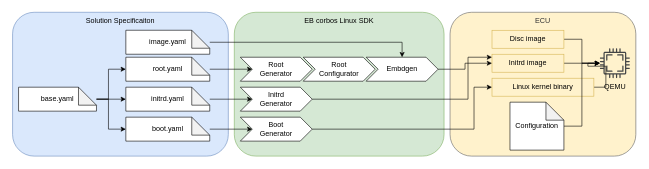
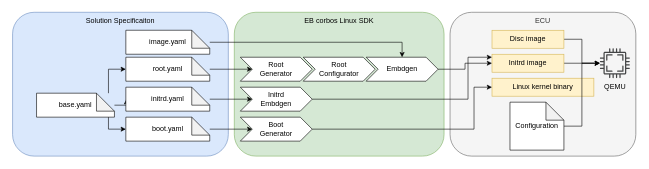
node "ECU": fillcolor #fff2cc -> #f5f5f5
edge "Linux kernel binary" -> "QEMU": removed
node "base.yaml": moved (57, 99) -> (75, 105)
node "Initrd Generator": label "Initrd Generator" -> "Initrd Embdgen"
